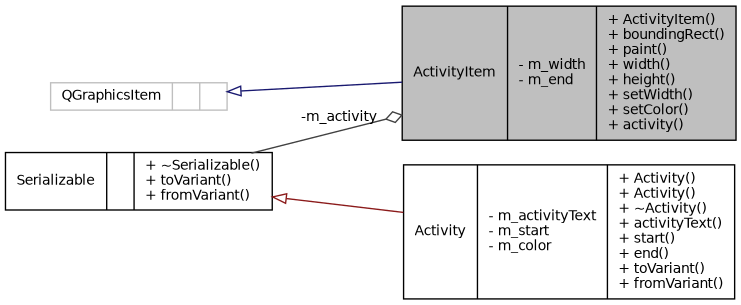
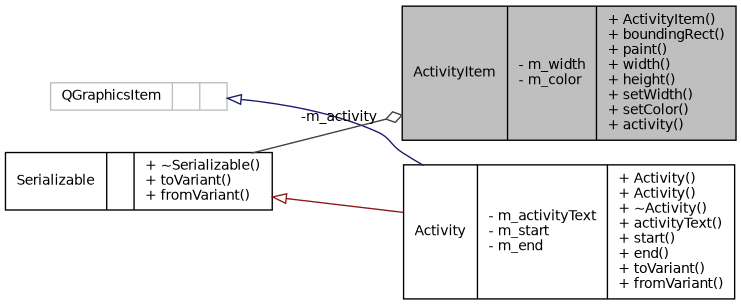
node "ActivityItem": text "- m_end" -> "- m_color"
edge "ActivityItem" -> "QGraphicsItem": now "Activity" -> "QGraphicsItem"
node "Activity": text "- m_color" -> "- m_end"
